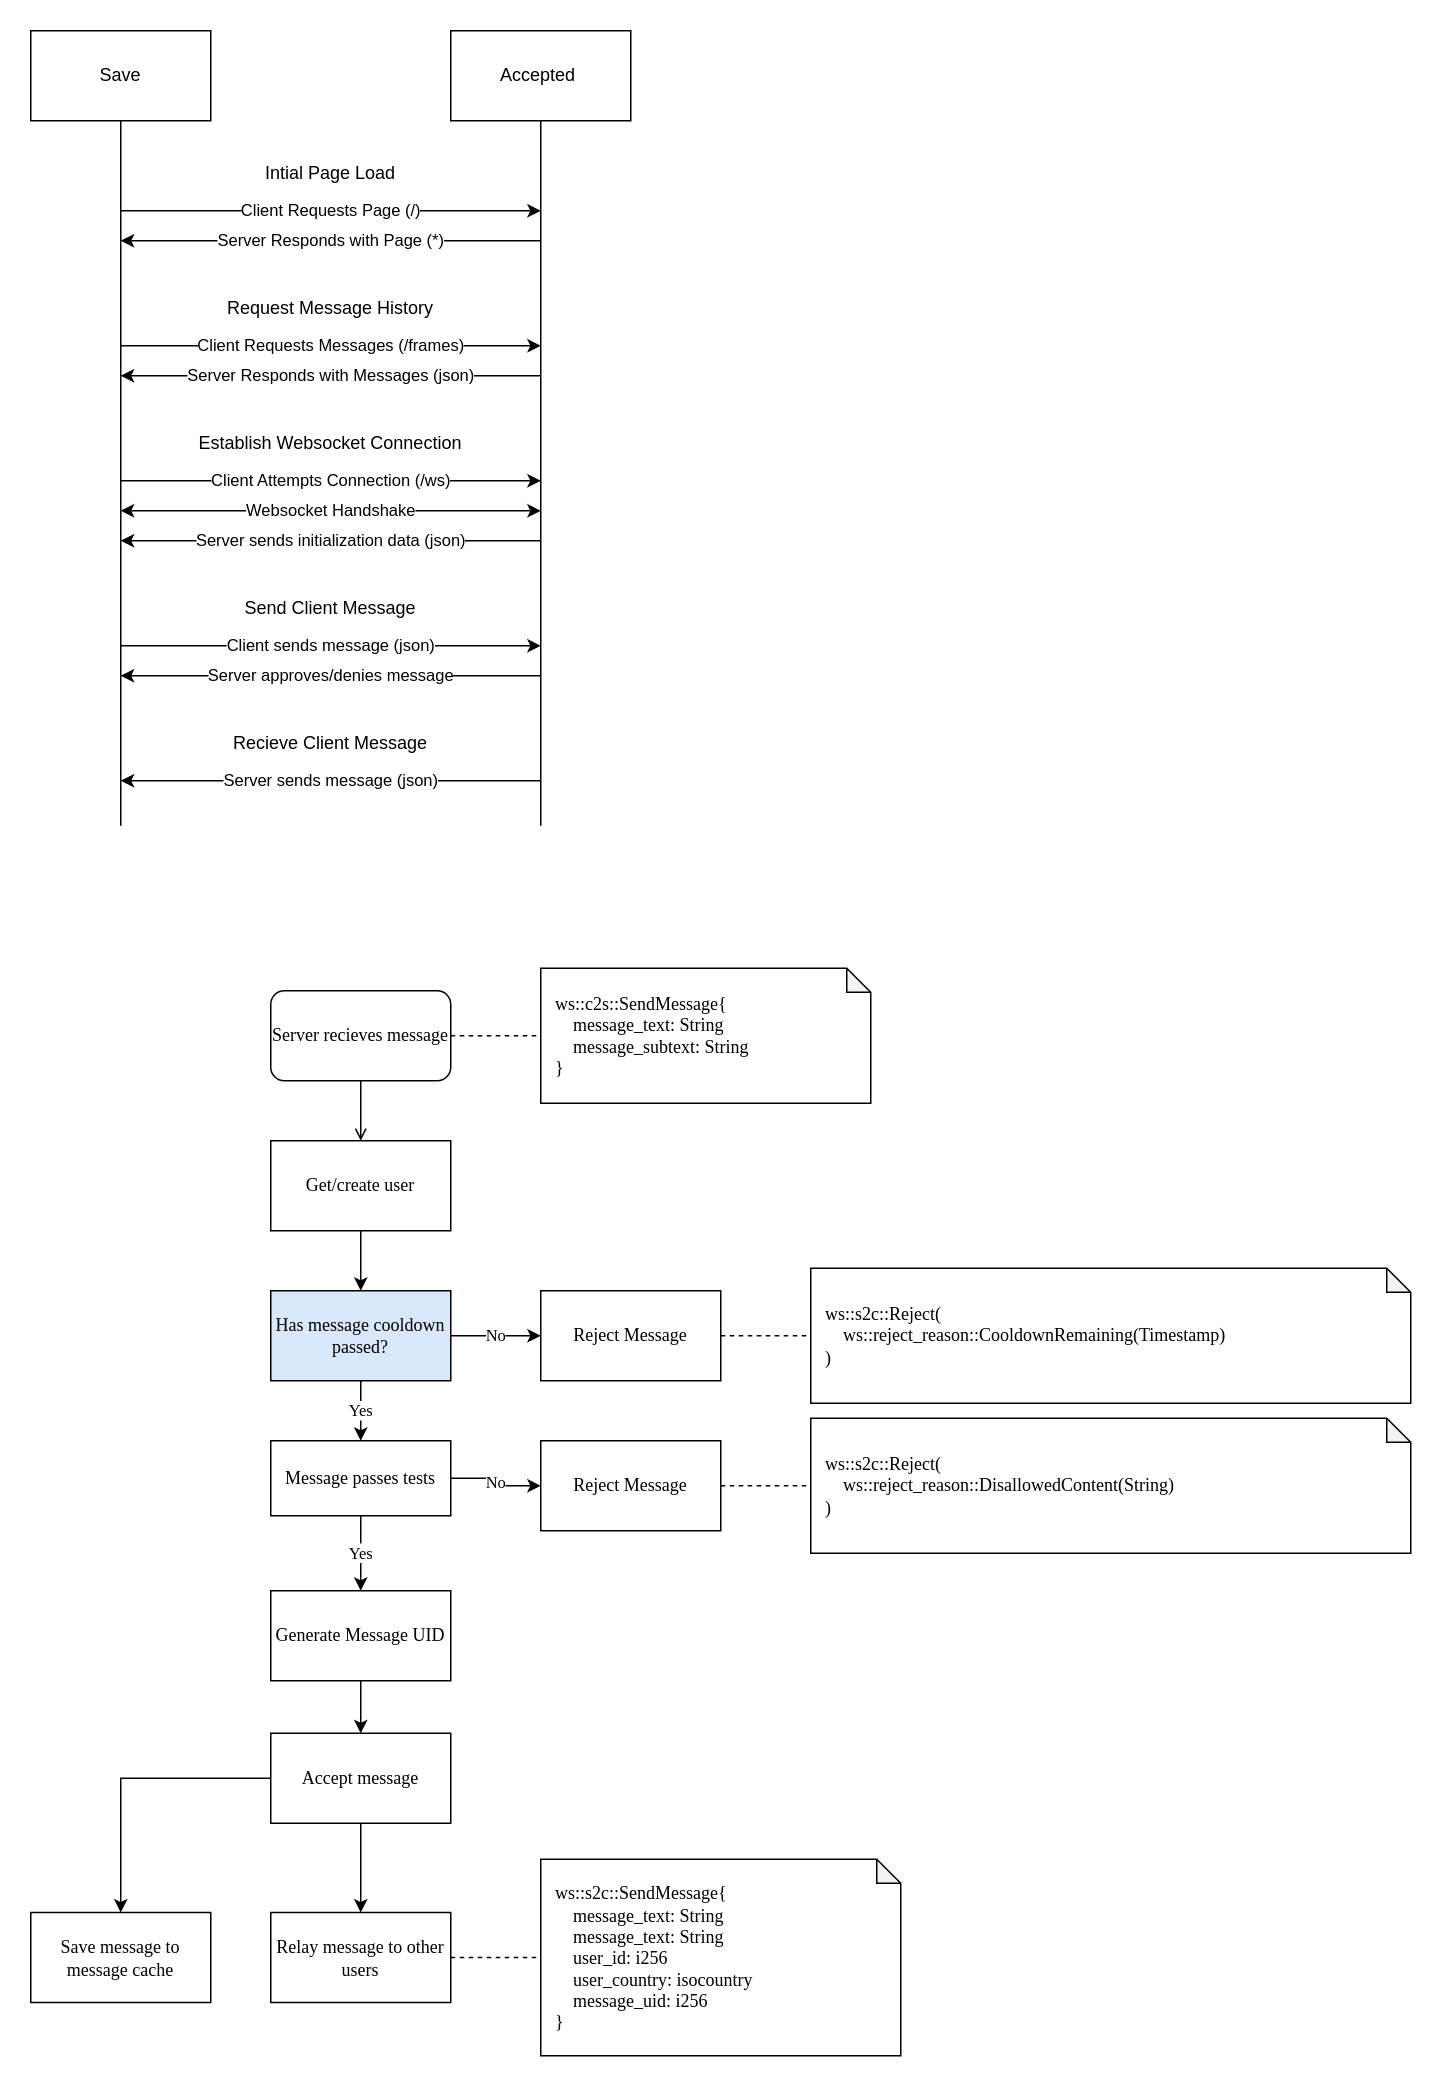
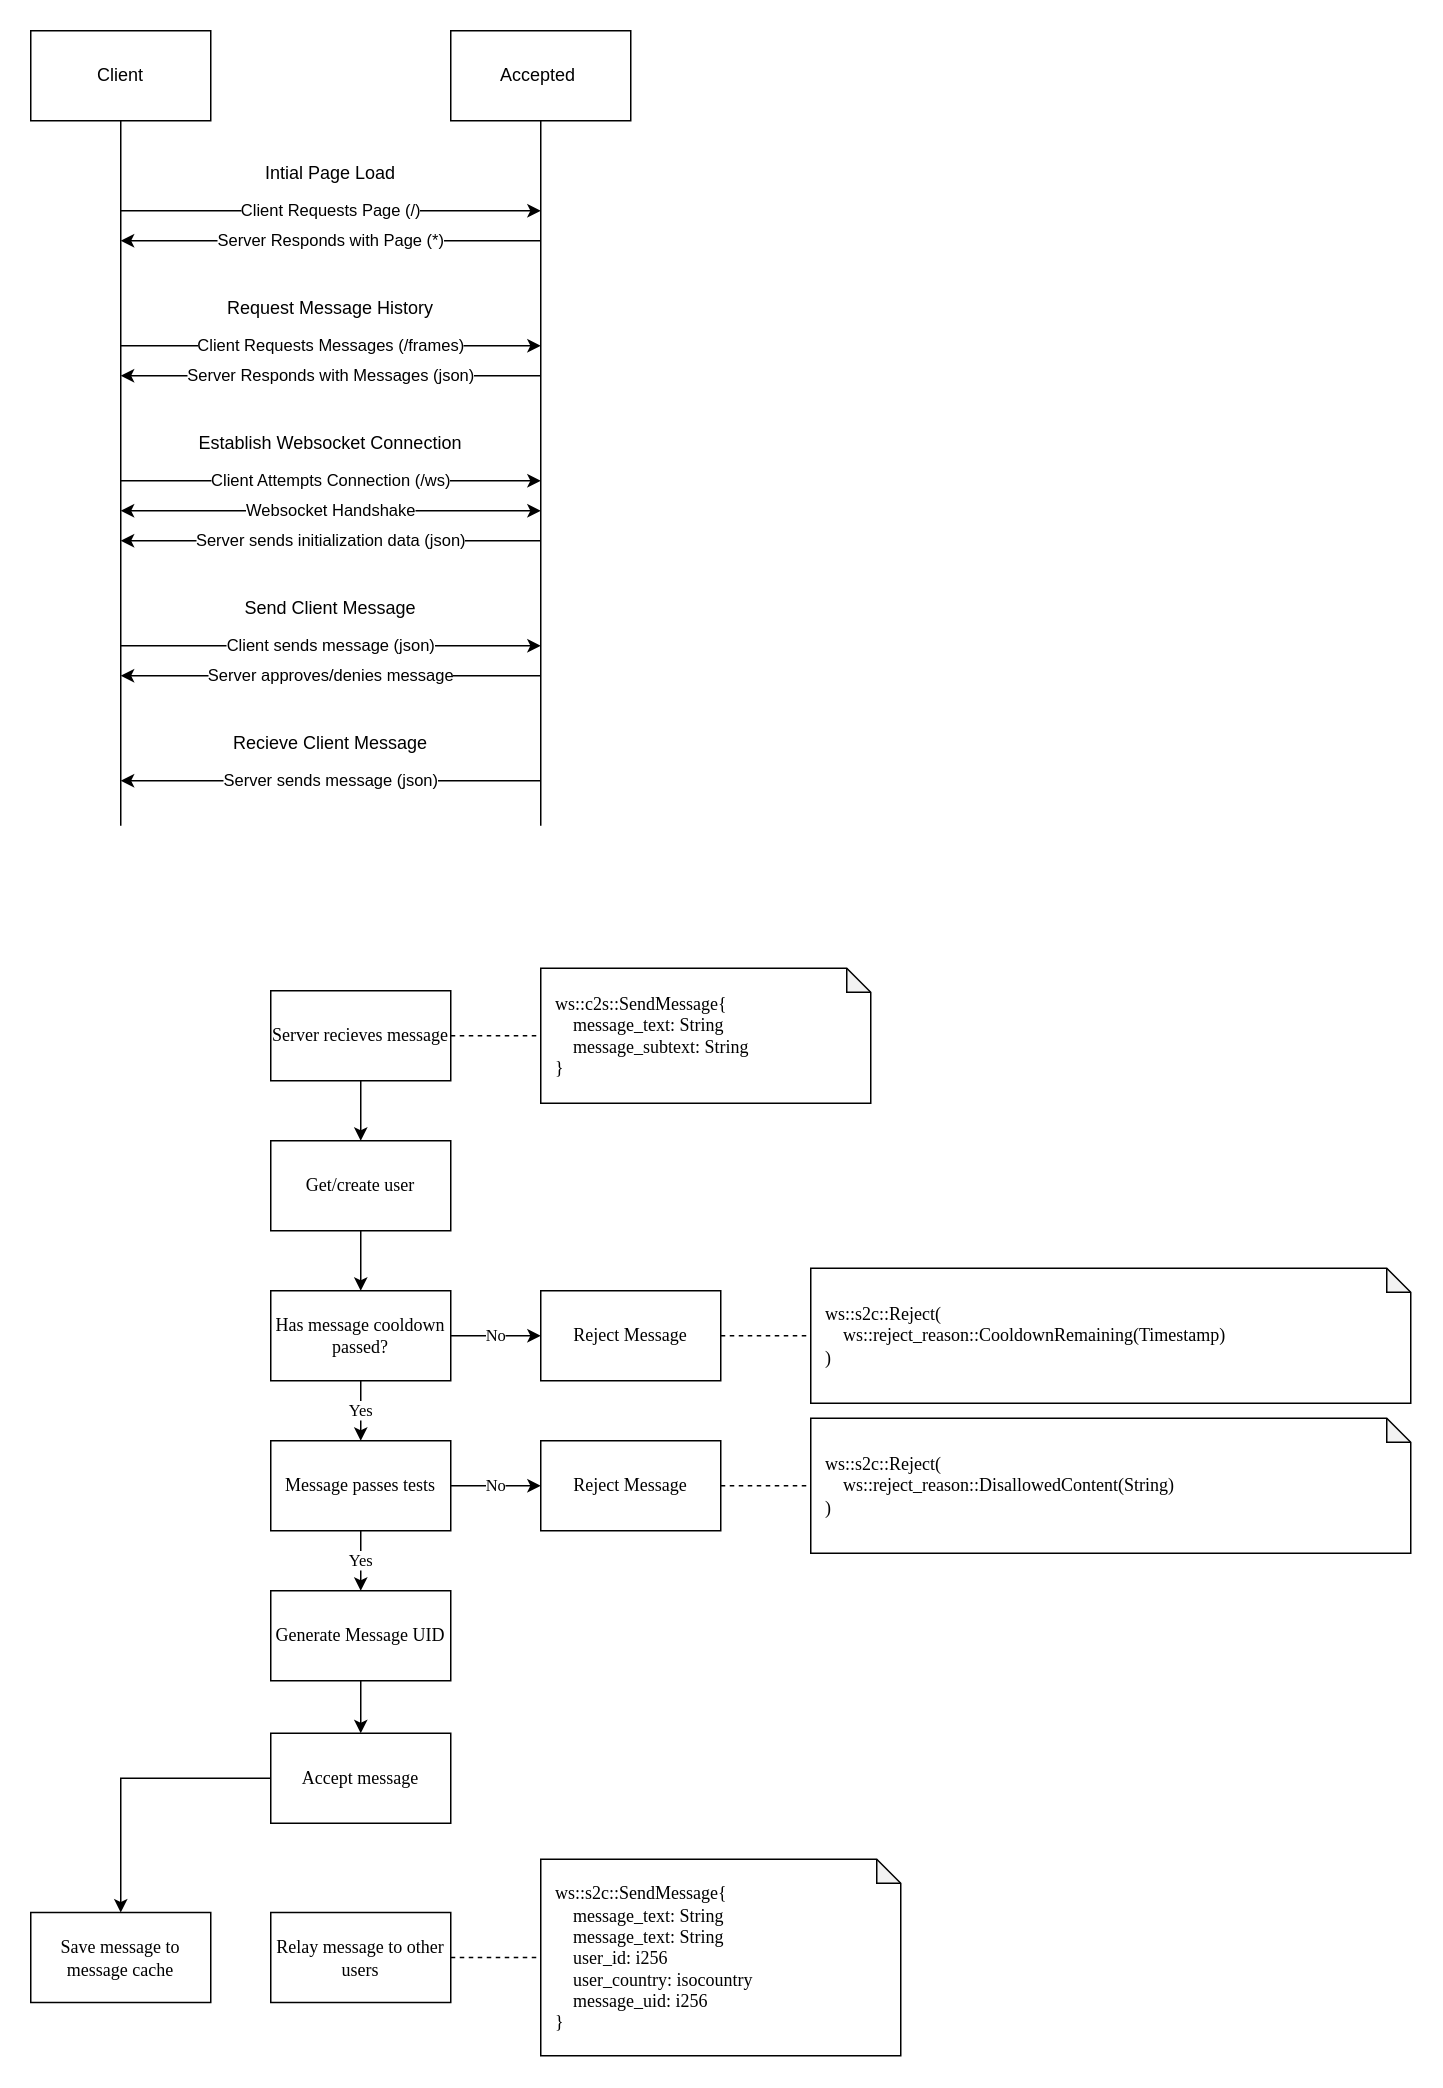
node "Save": label "Save" -> "Client"
node "Server recieves message": shape rounded rectangle -> rectangle
edge "Server recieves message" -> "Get/create user": arrowhead open -> classic
node "Has message cooldown passed?": fillcolor #dae8fc -> #ffffff
node "Message passes tests": size 180x75 -> 180x90
edge "Accept message" -> "Relay message to other users": removed
